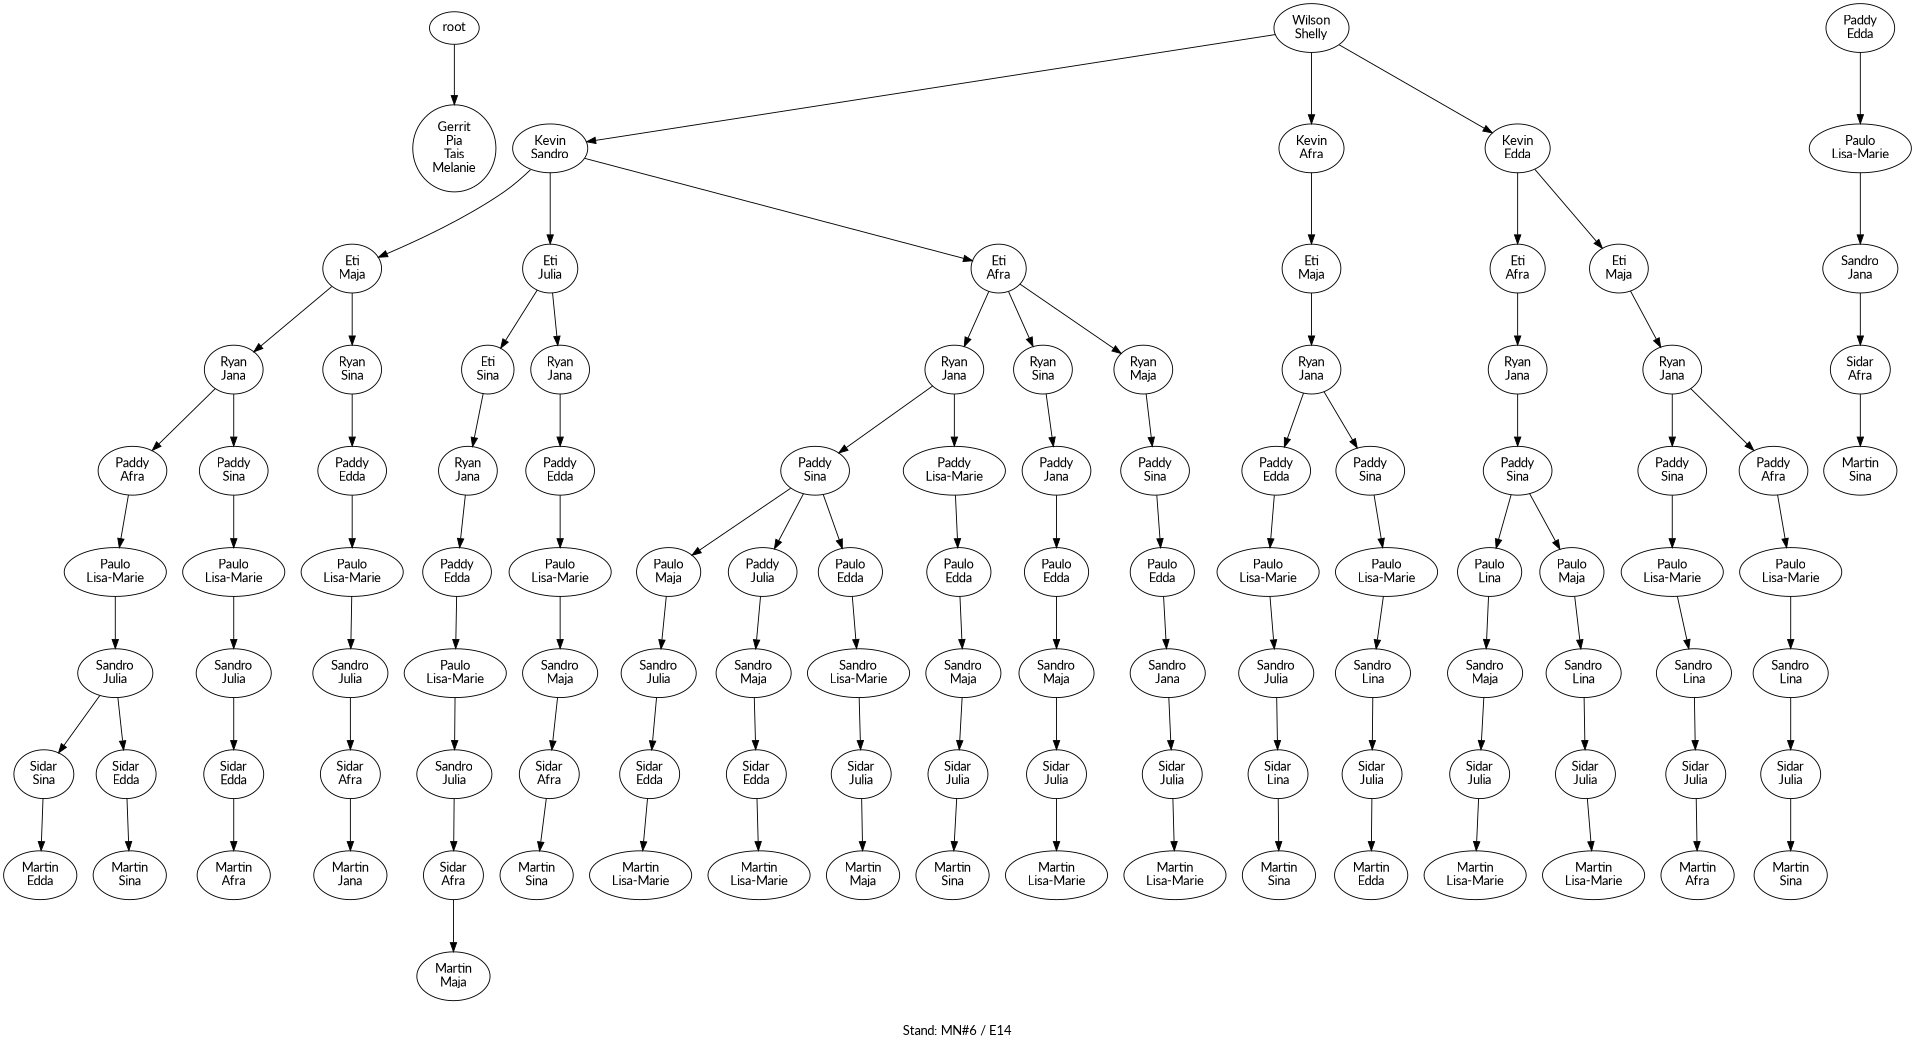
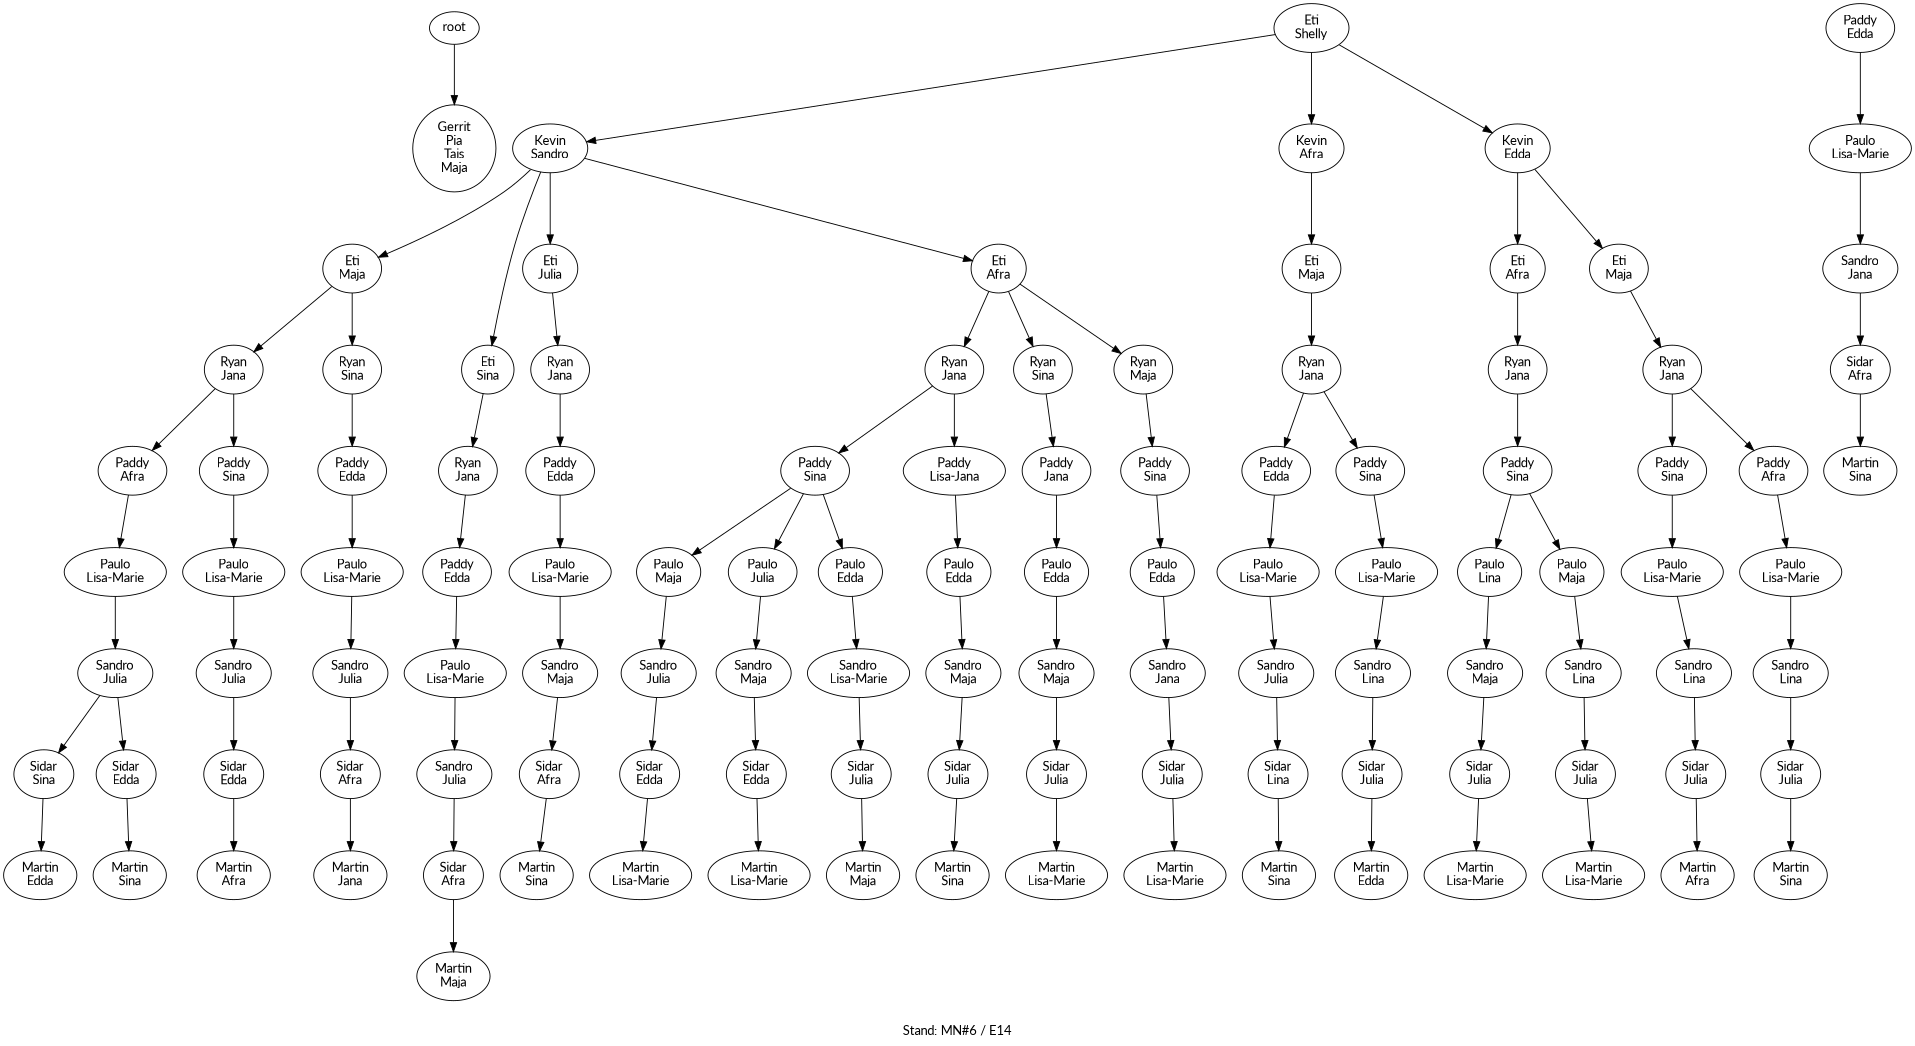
node "Wilson Shelly": label "Wilson Shelly" -> "Eti Shelly"
node "Gerrit Pia Tais Melanie": label "Gerrit Pia Tais Melanie" -> "Gerrit Pia Tais Maja"
edge "Eti Julia" -> "Eti Sina": now "Kevin Sandro" -> "Eti Sina"
node "Paddy Lisa-Marie": label "Paddy Lisa-Marie" -> "Paddy Lisa-Jana"
node "Paddy Julia": label "Paddy Julia" -> "Paulo Julia"
